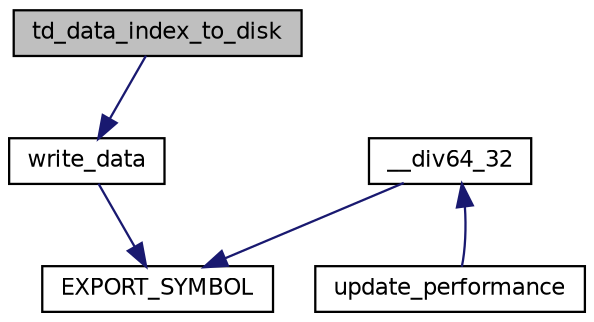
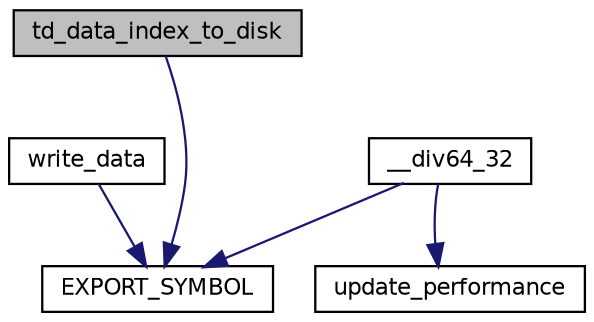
edge "td_data_index_to_disk" -> "write_data": now "td_data_index_to_disk" -> "EXPORT_SYMBOL"
edge "update_performance" -> "__div64_32": reversed
